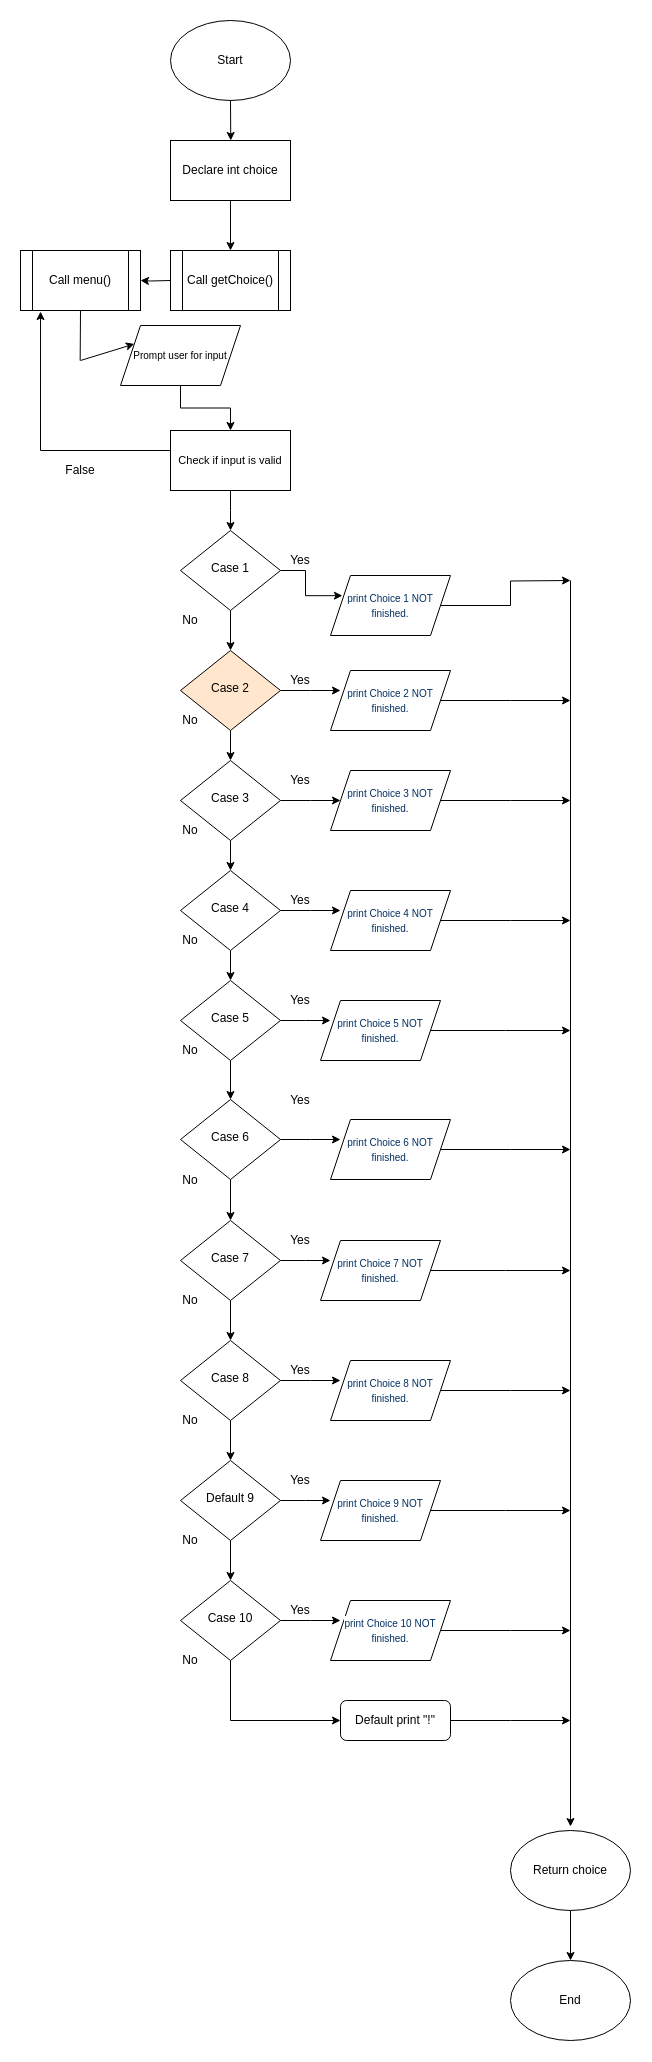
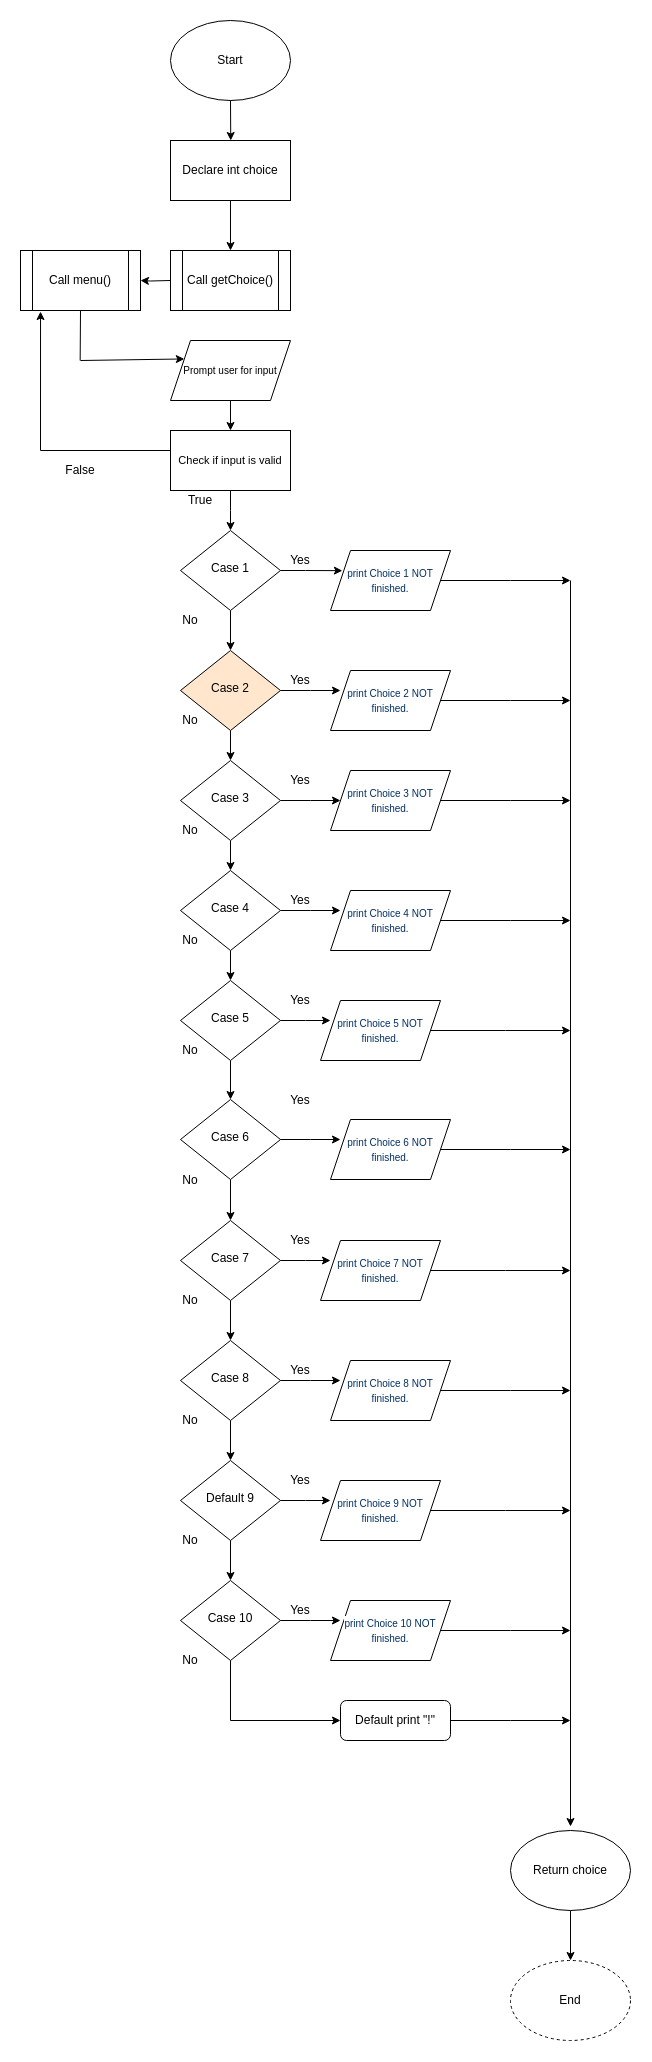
node "Prompt user for input": moved (181, 356) -> (231, 371)
node "True": added
node "print Choice 1 NOT finished.": moved (391, 606) -> (391, 581)
node "End": style solid -> dashed
